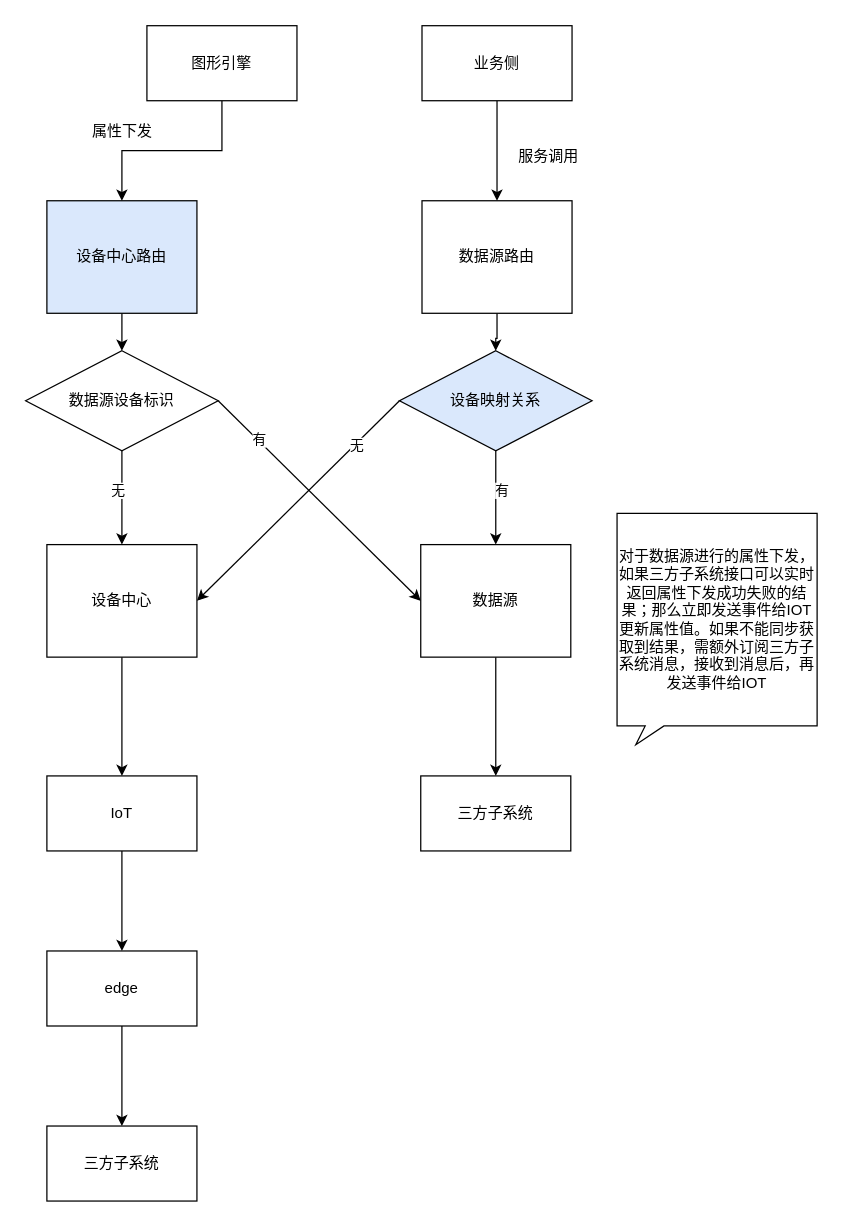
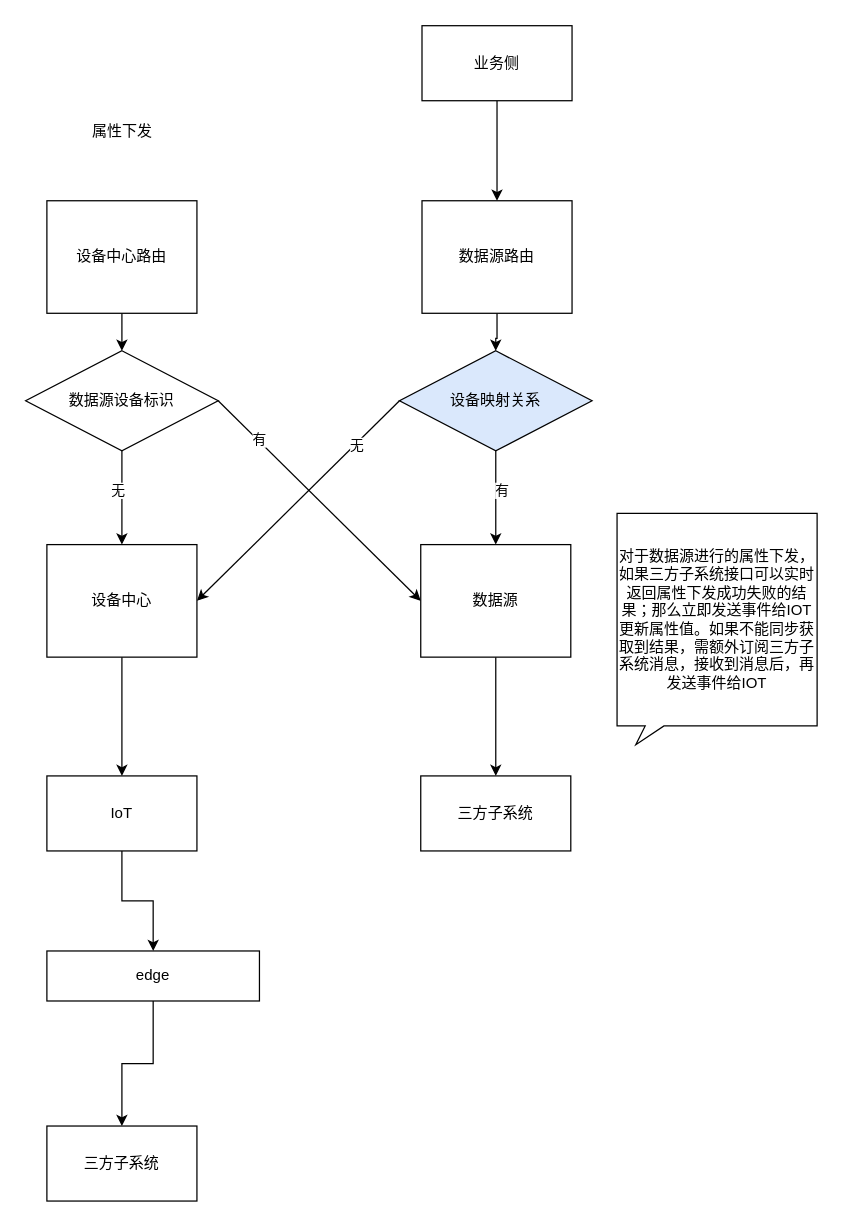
node "图形引擎": removed
edge "图形引擎" -> "设备中心路由": removed
node "服务调用": removed
node "设备中心路由": fillcolor #dae8fc -> #ffffff
node "edge": size 150x75 -> 213x50
